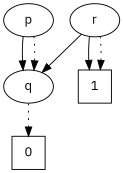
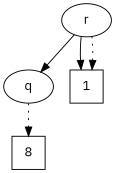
node "p": removed
node "0": label "0" -> "8"
